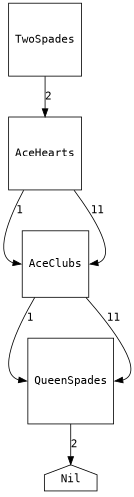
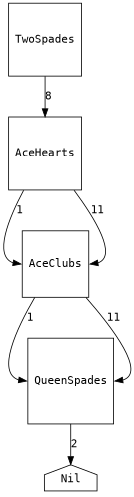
edge "TwoSpades" -> "AceHearts": label "2" -> "8"
